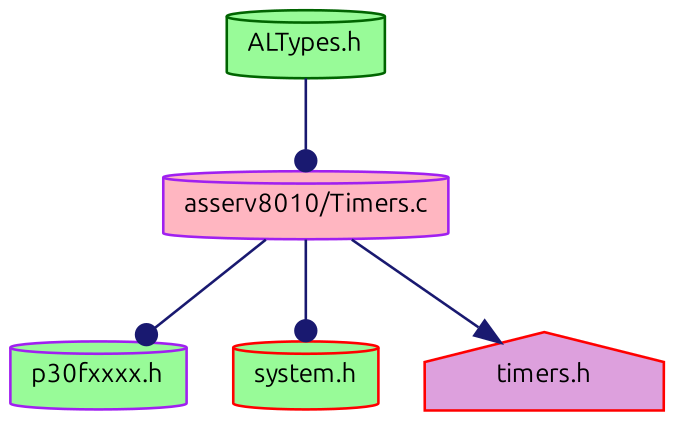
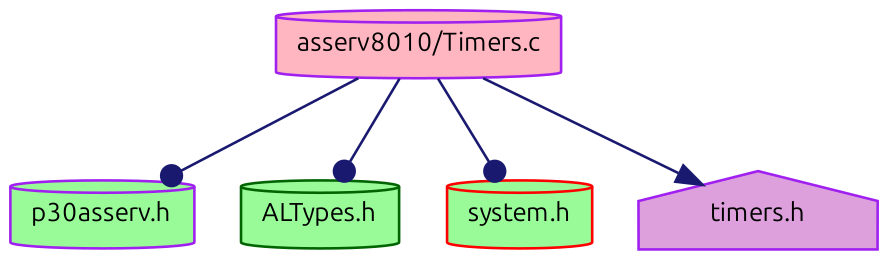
edge "ALTypes.h" -> "asserv8010/Timers.c": reversed
node "p30fxxxx.h": label "p30fxxxx.h" -> "p30asserv.h"
node "timers.h": color red -> purple
